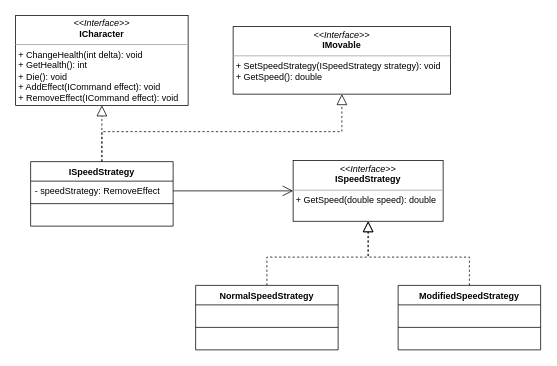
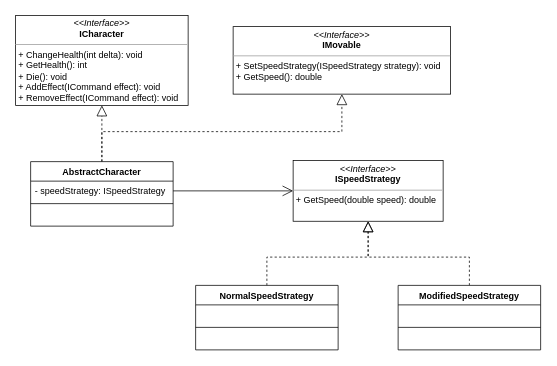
node "ISpeedStrategy": label "ISpeedStrategy" -> "AbstractCharacter"
node "- speedStrategy: RemoveEffect": label "- speedStrategy: RemoveEffect" -> "- speedStrategy: ISpeedStrategy"
